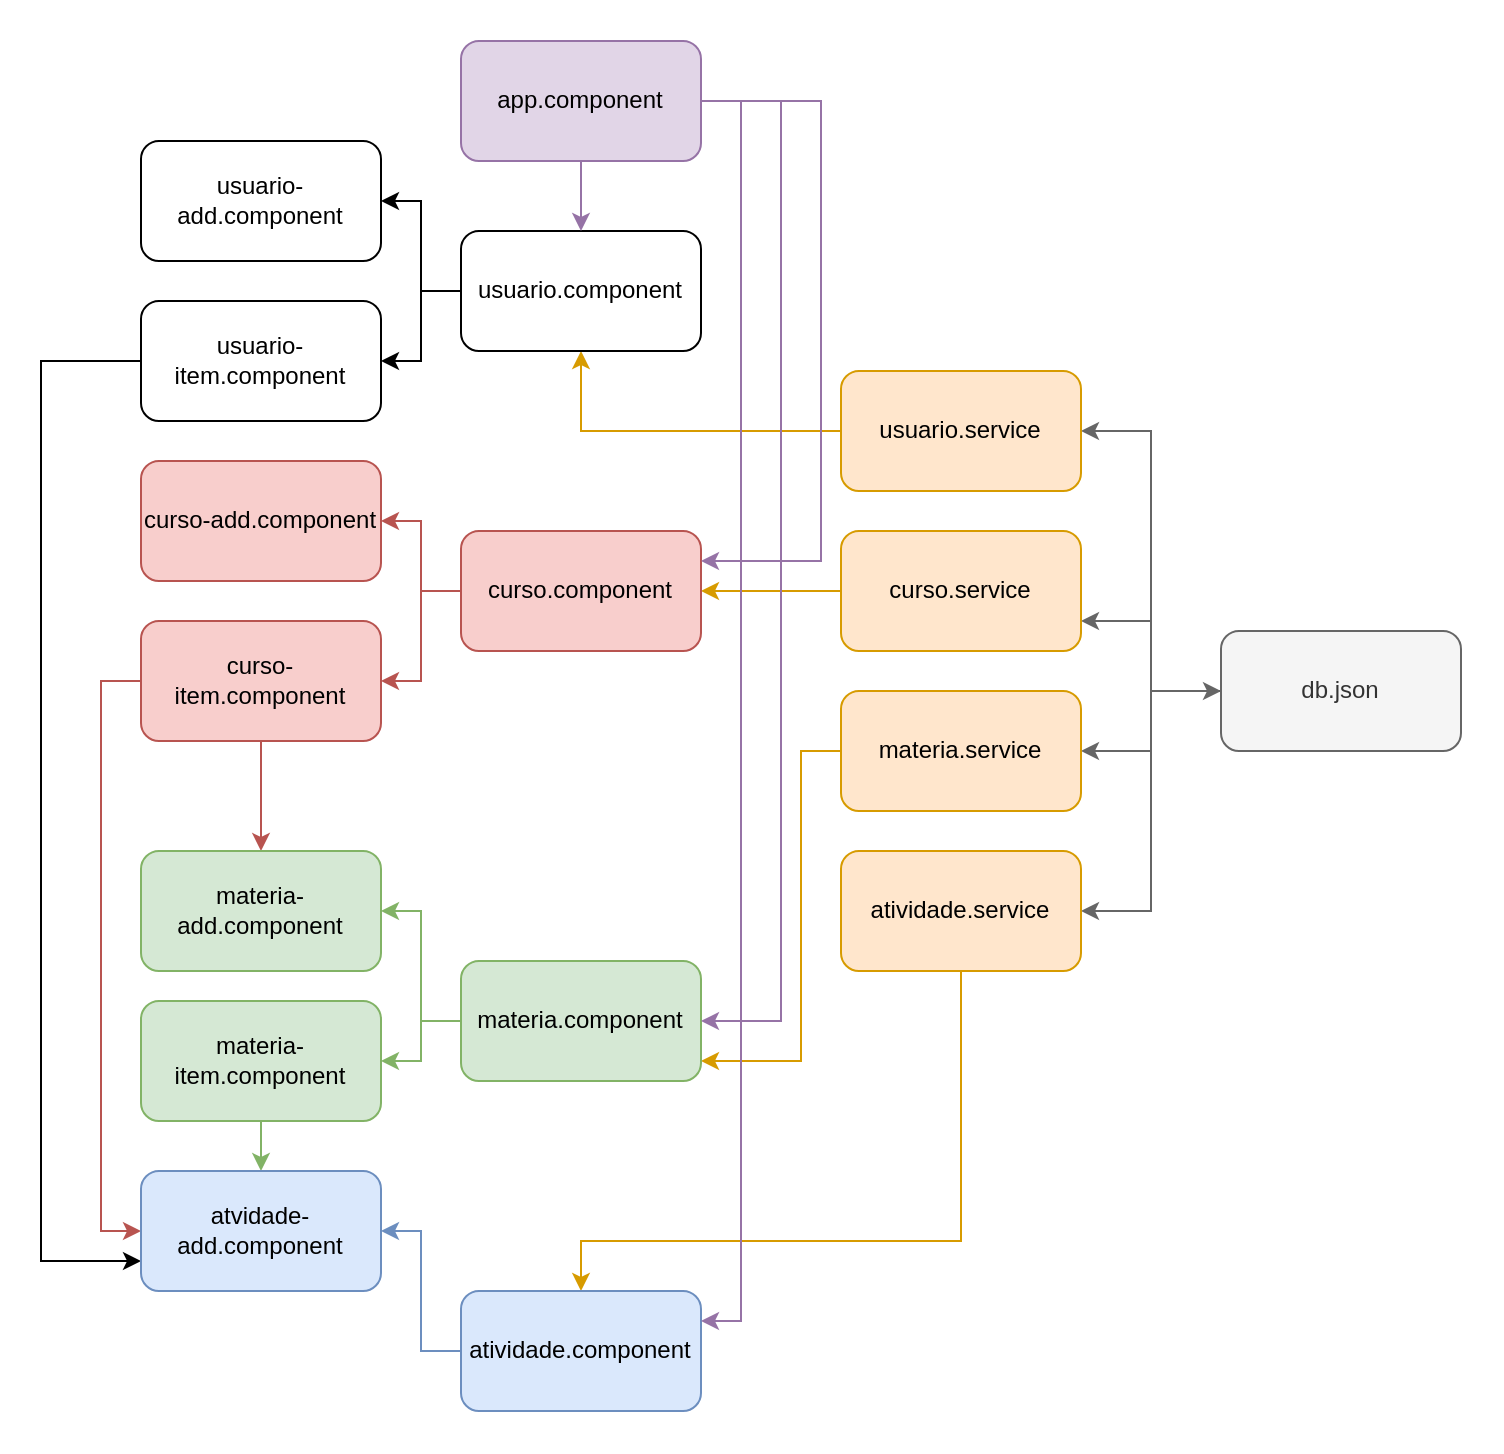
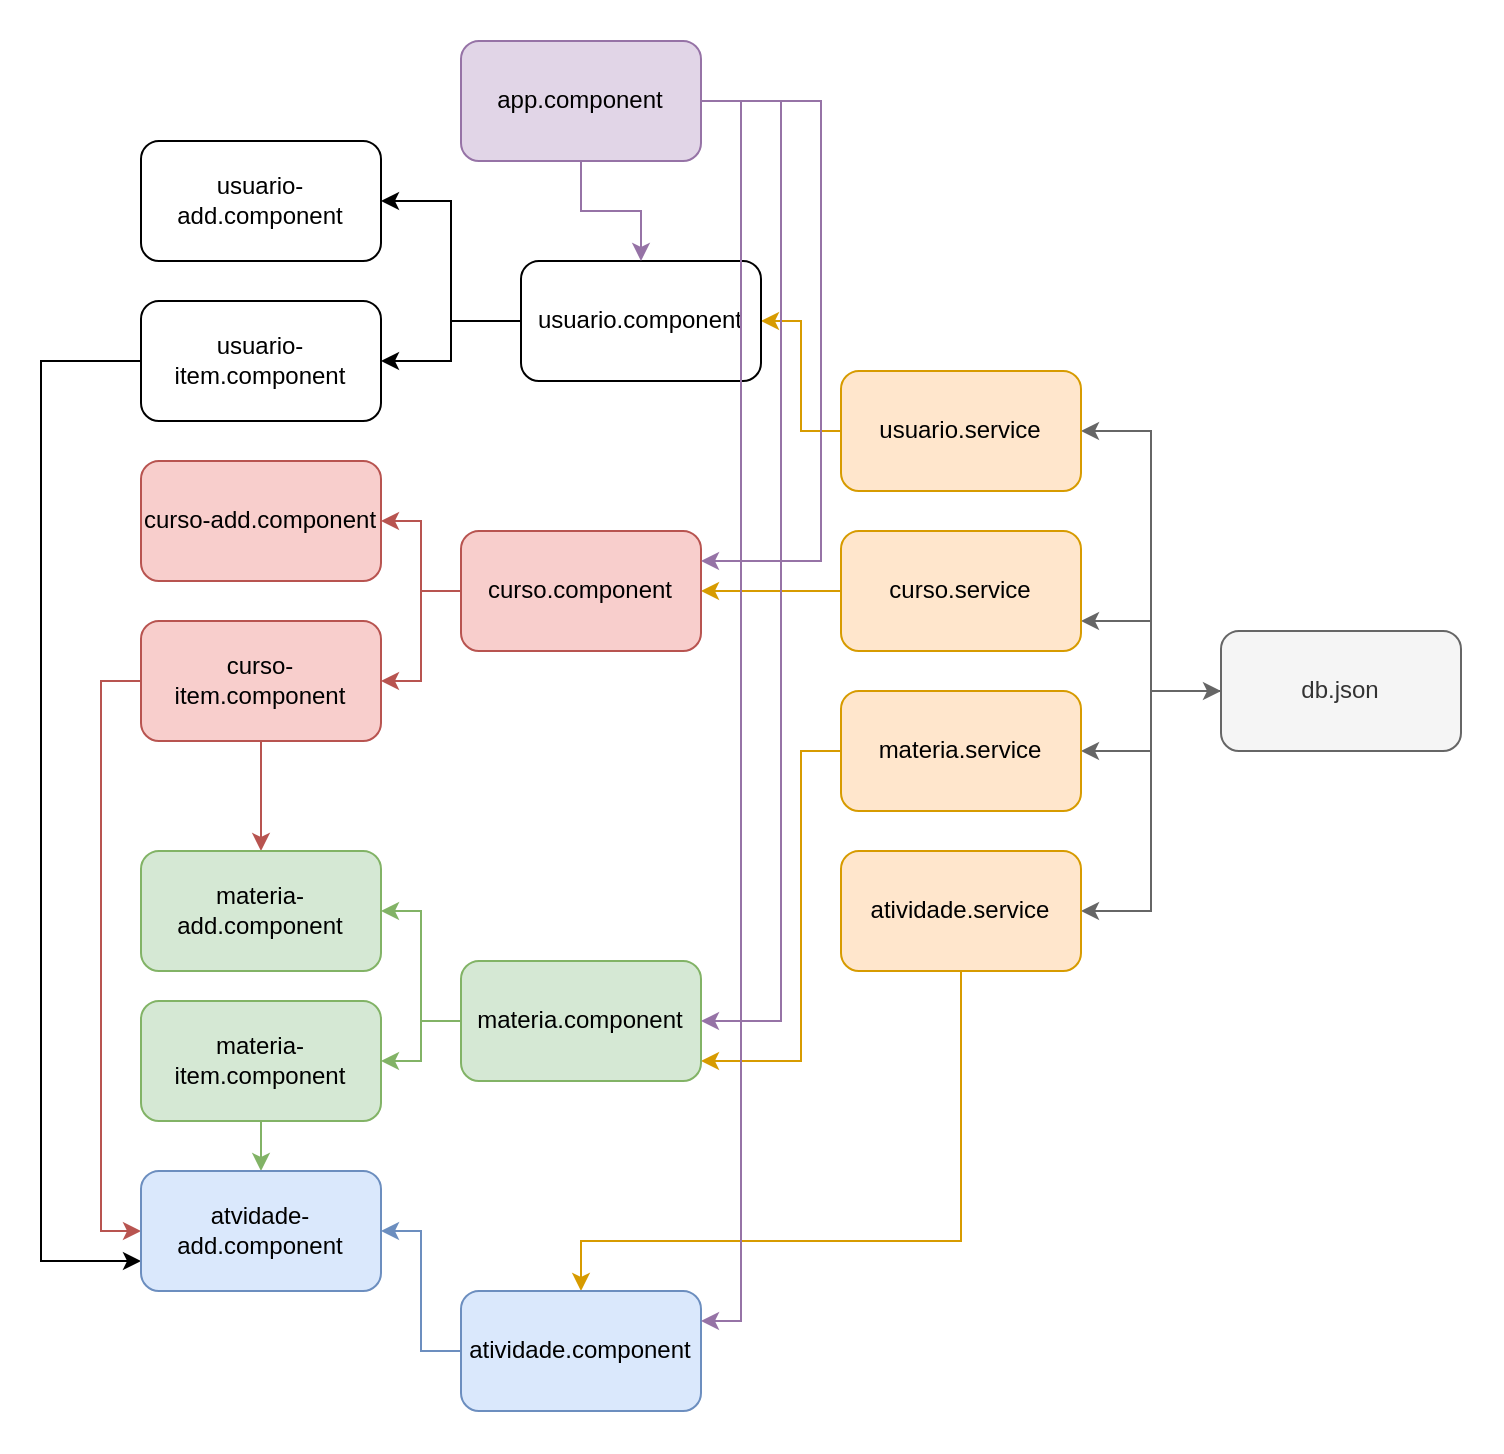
node "usuario.component": moved (581, 291) -> (641, 321)
